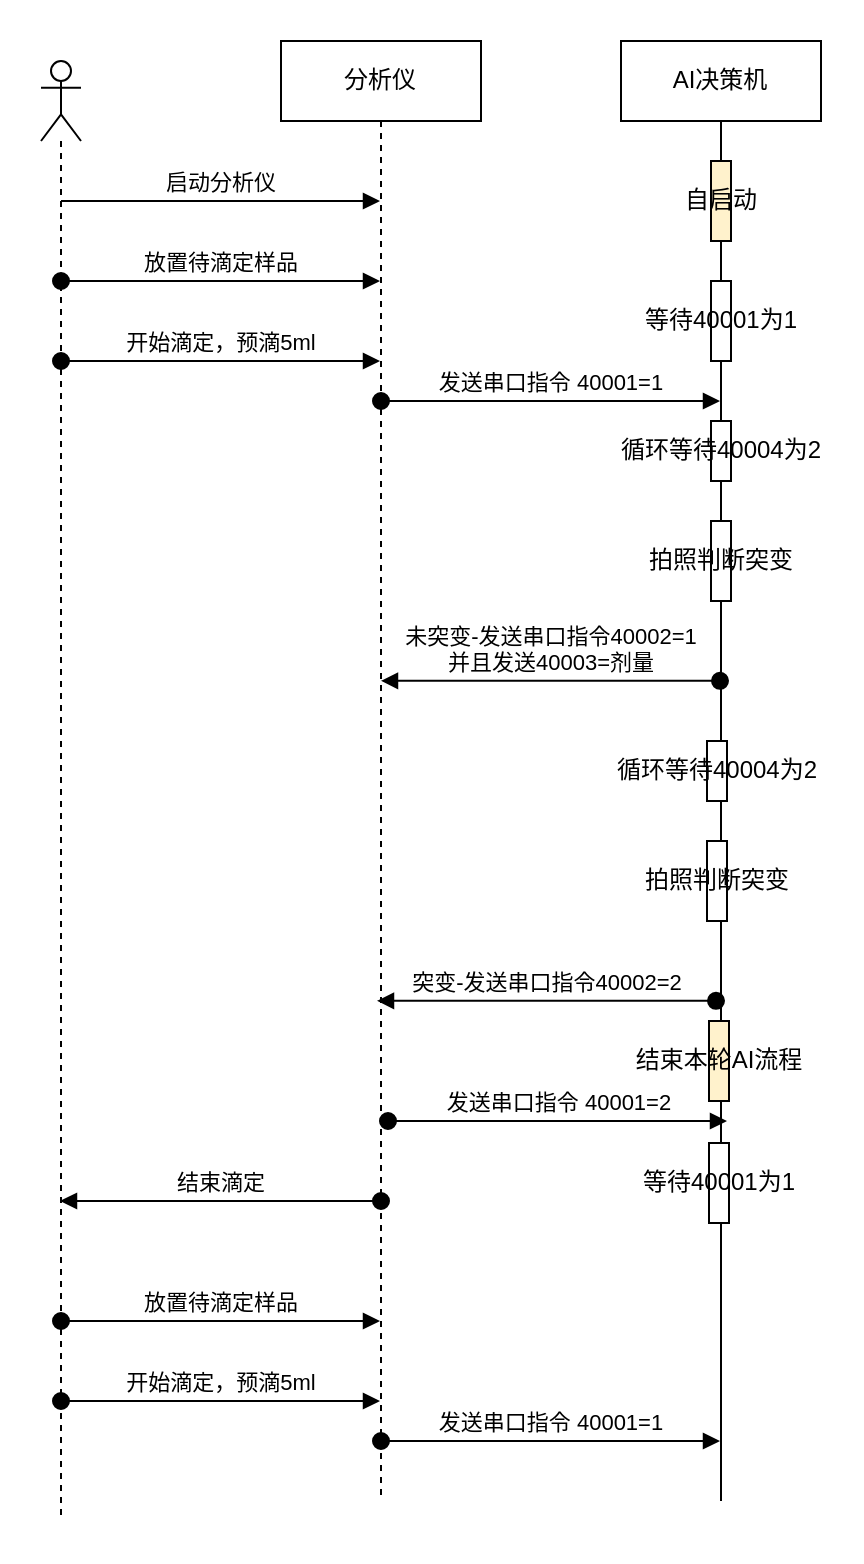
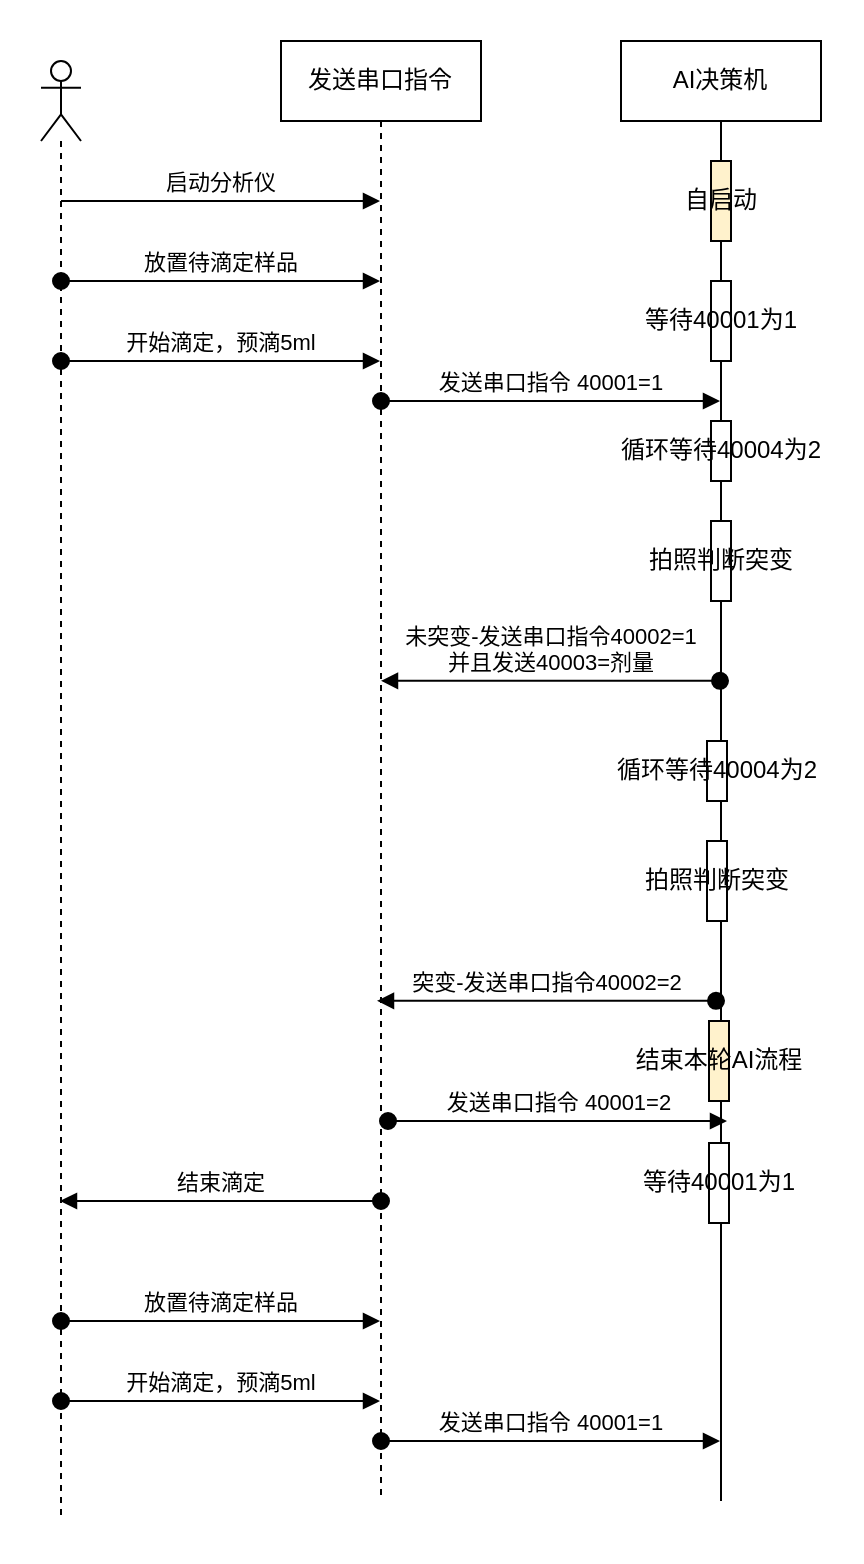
node "分析仪": label "分析仪" -> "发送串口指令"
